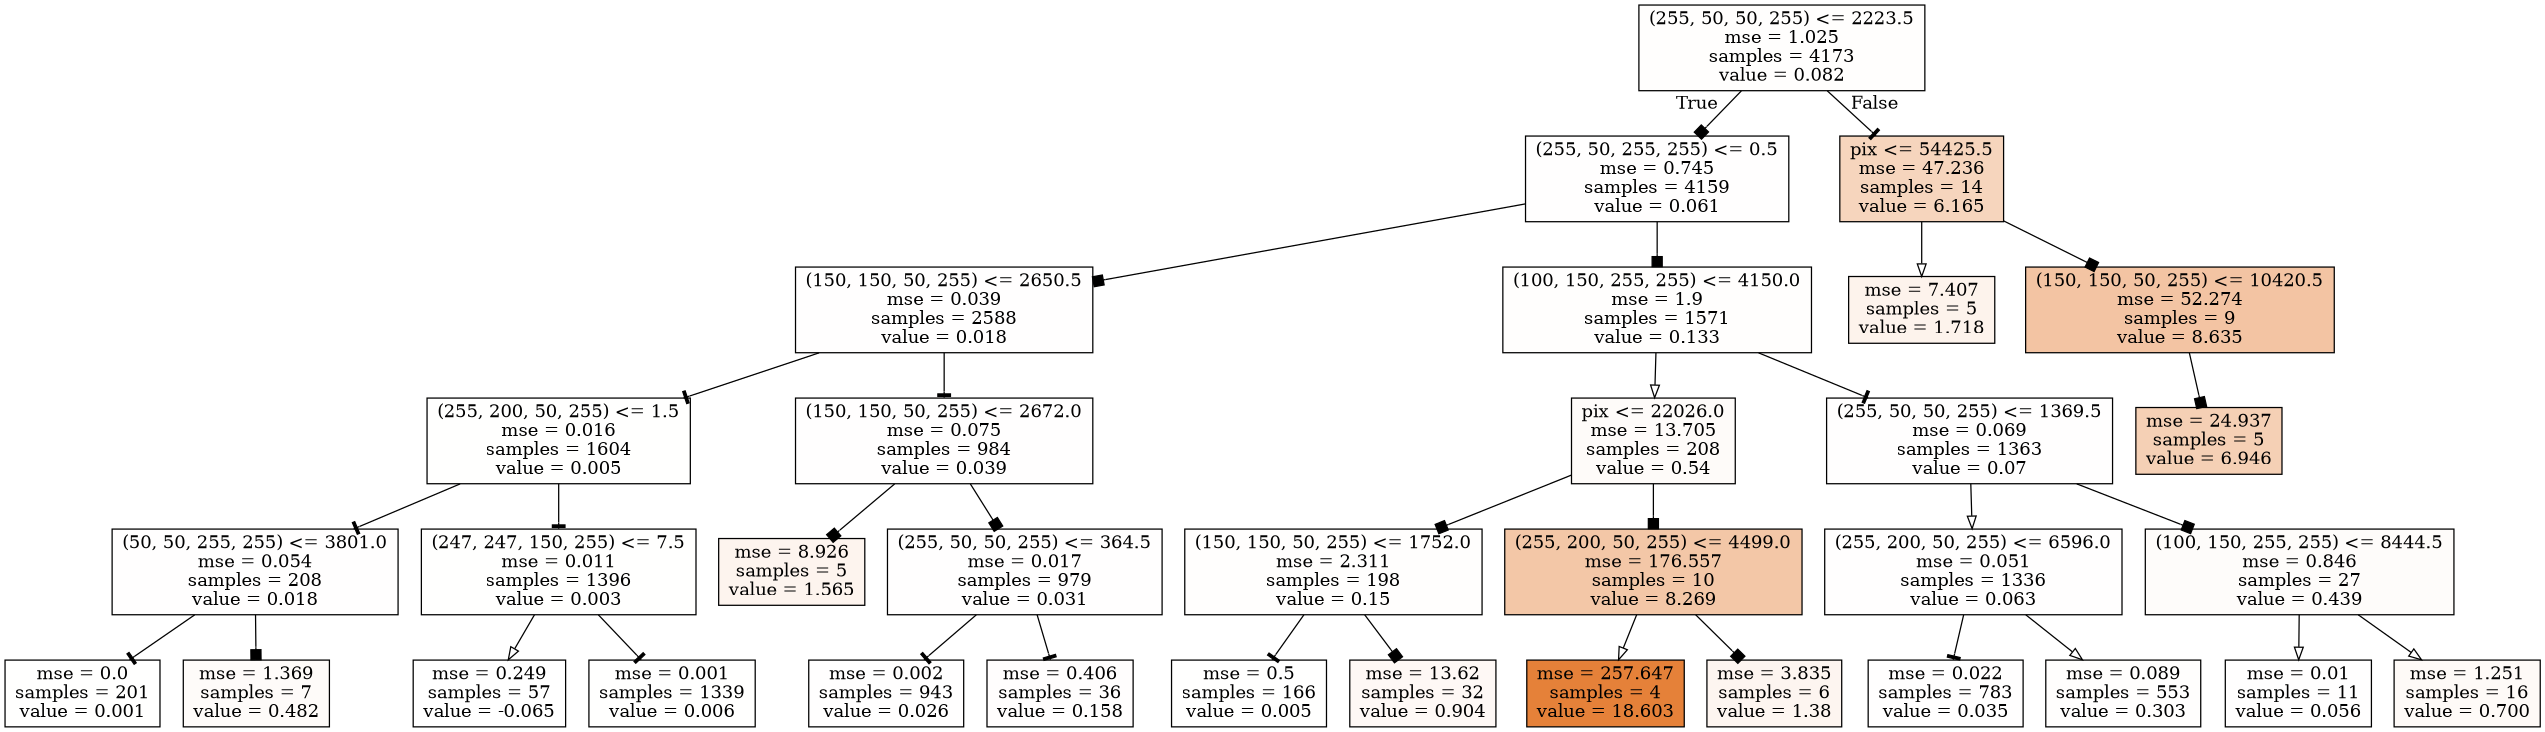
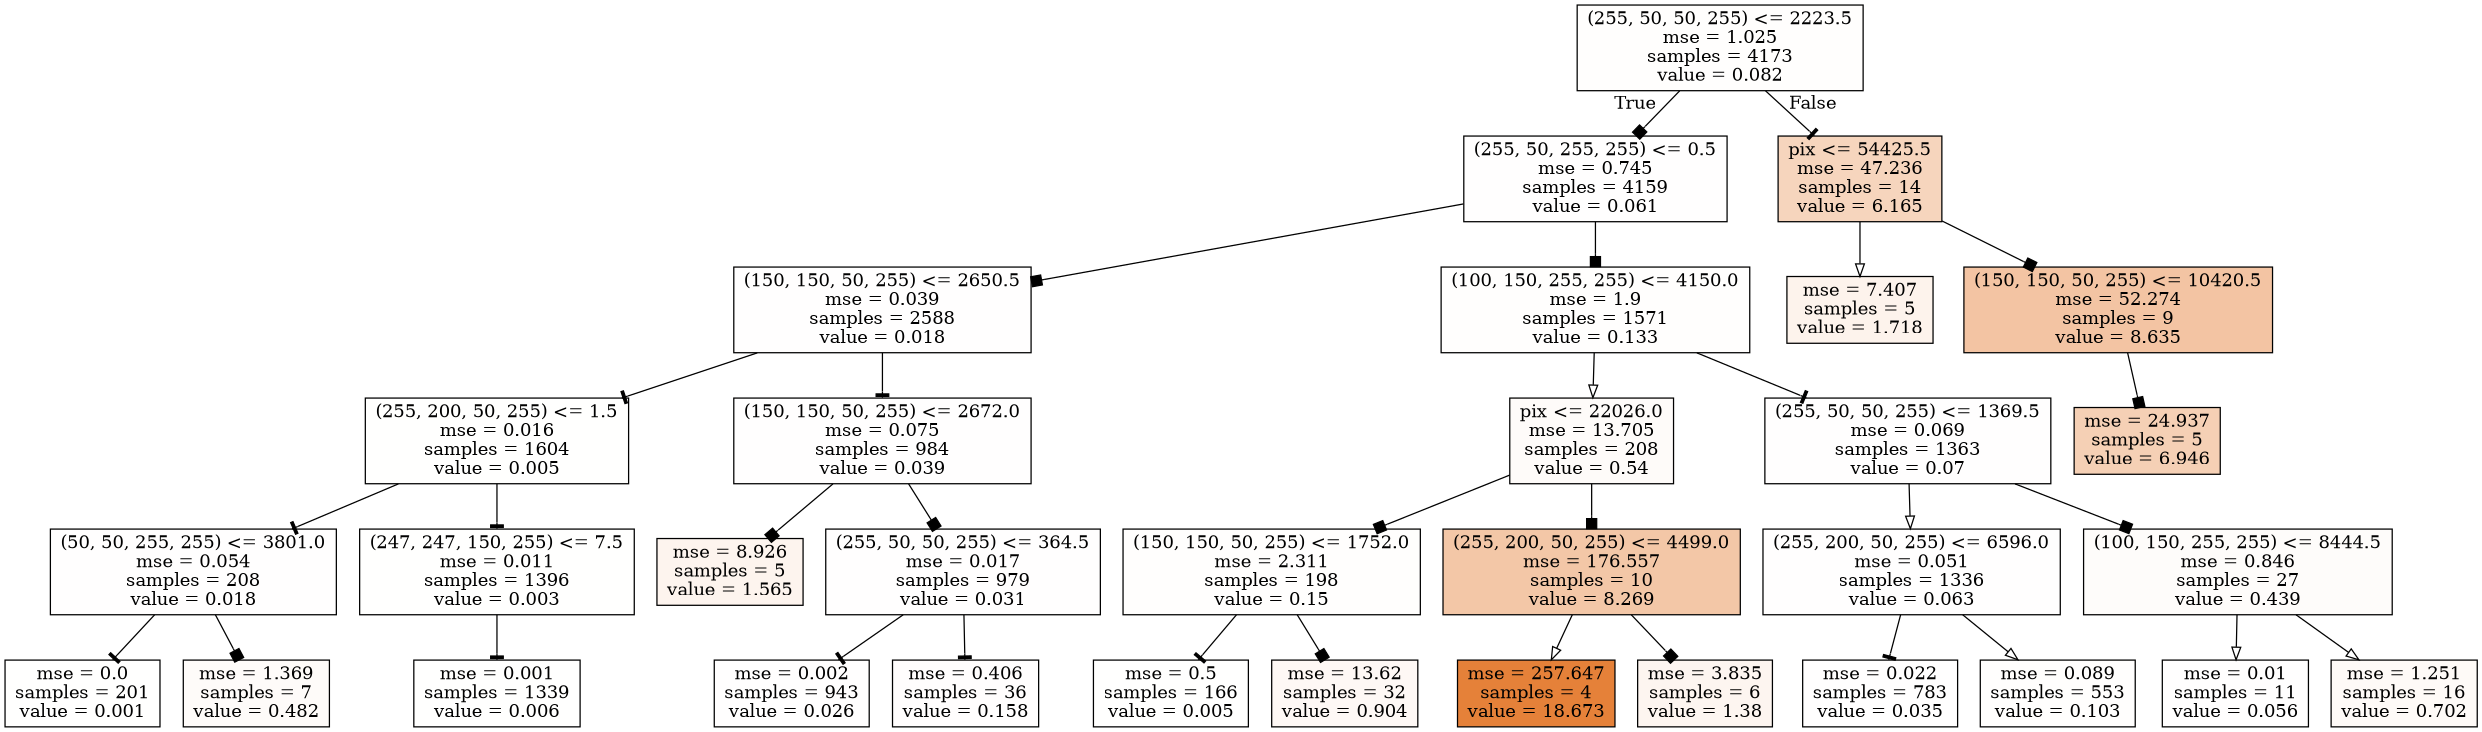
node "mse = 0.249 samples = 57 value = -0.065": removed
node "mse = 257.647 samples = 4 value = 18.603": label "mse = 257.647 samples = 4 value = 18.603" -> "mse = 257.647 samples = 4 value = 18.673"
node "mse = 0.089 samples = 553 value = 0.303": label "mse = 0.089 samples = 553 value = 0.303" -> "mse = 0.089 samples = 553 value = 0.103"
node "mse = 1.251 samples = 16 value = 0.700": label "mse = 1.251 samples = 16 value = 0.700" -> "mse = 1.251 samples = 16 value = 0.702"
